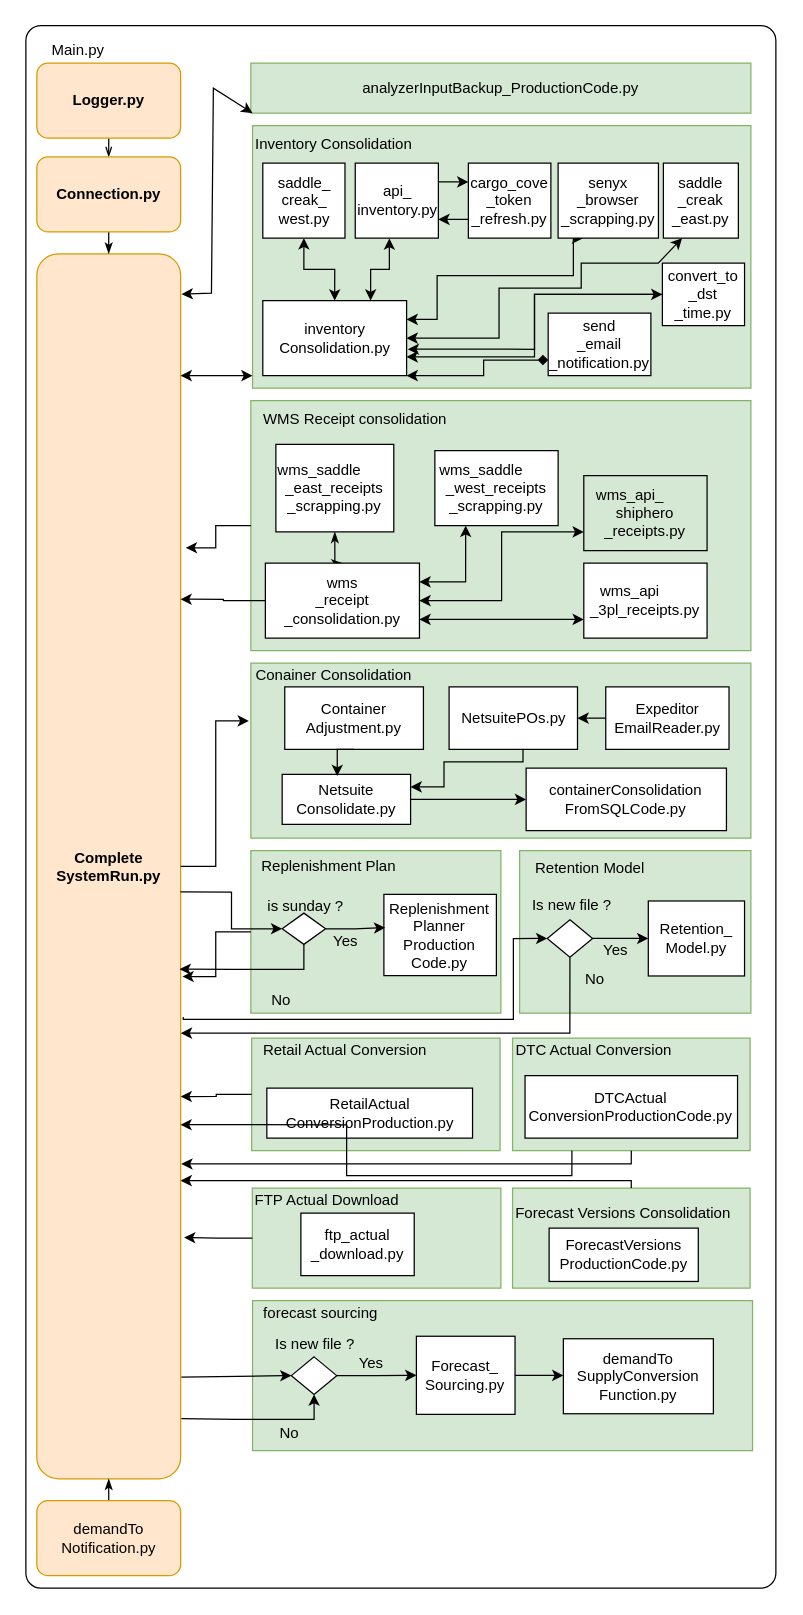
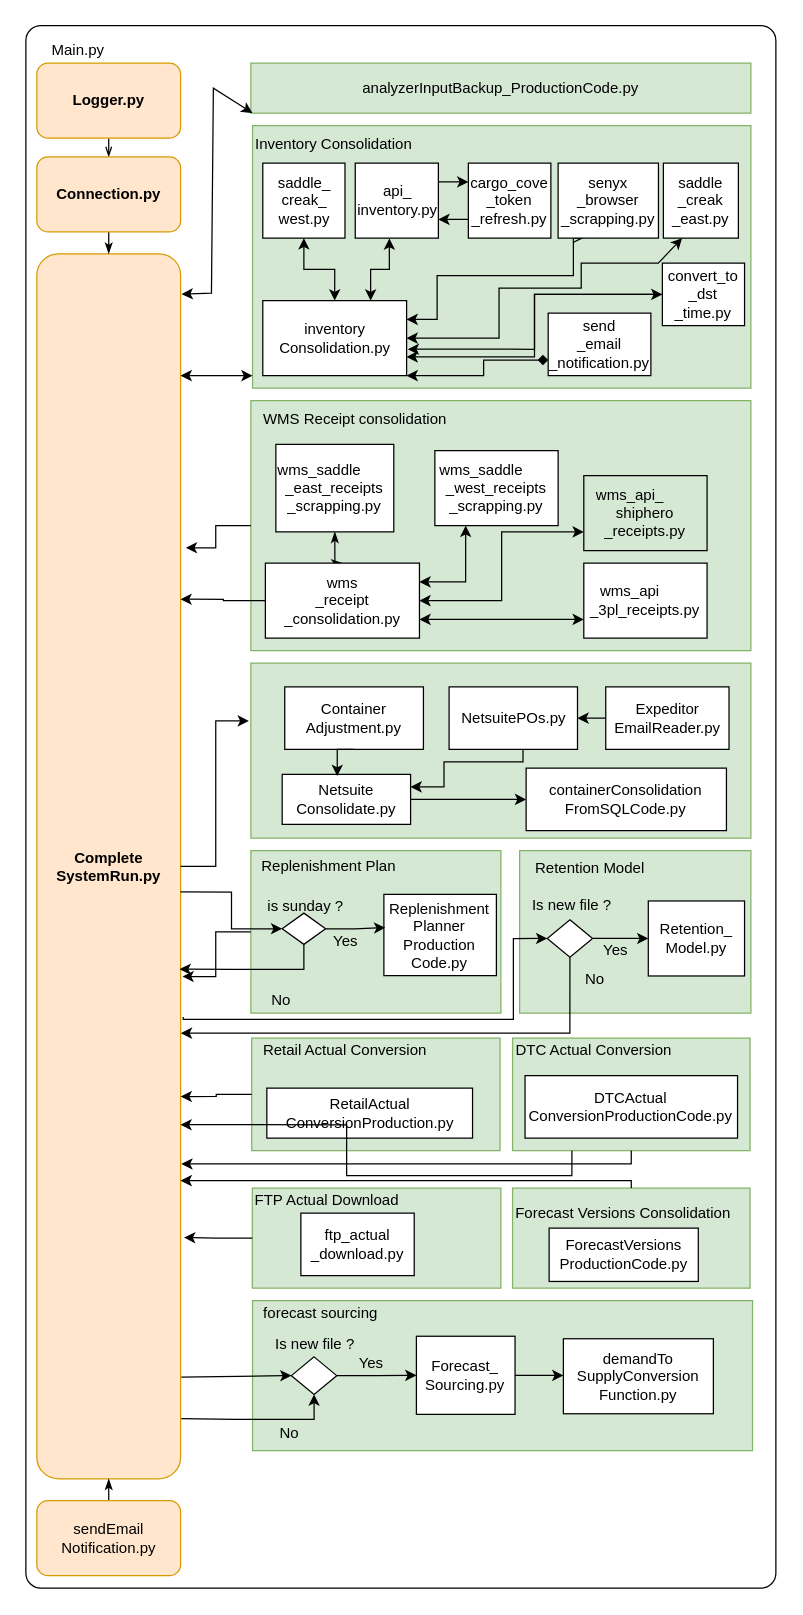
edge "senyx _browser _scrapping.py" -- "inventory Consolidation.py": arrowhead classic -> open
node "Conainer Consolidation": removed
node "demandTo Notification.py": label "demandTo Notification.py" -> "sendEmail Notification.py"
